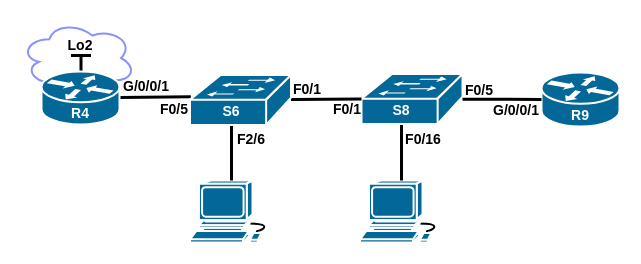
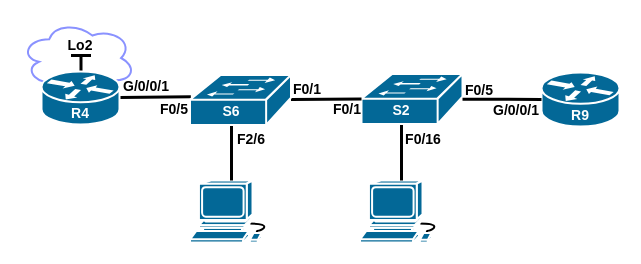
node "S8": label "S8" -> "S2"
